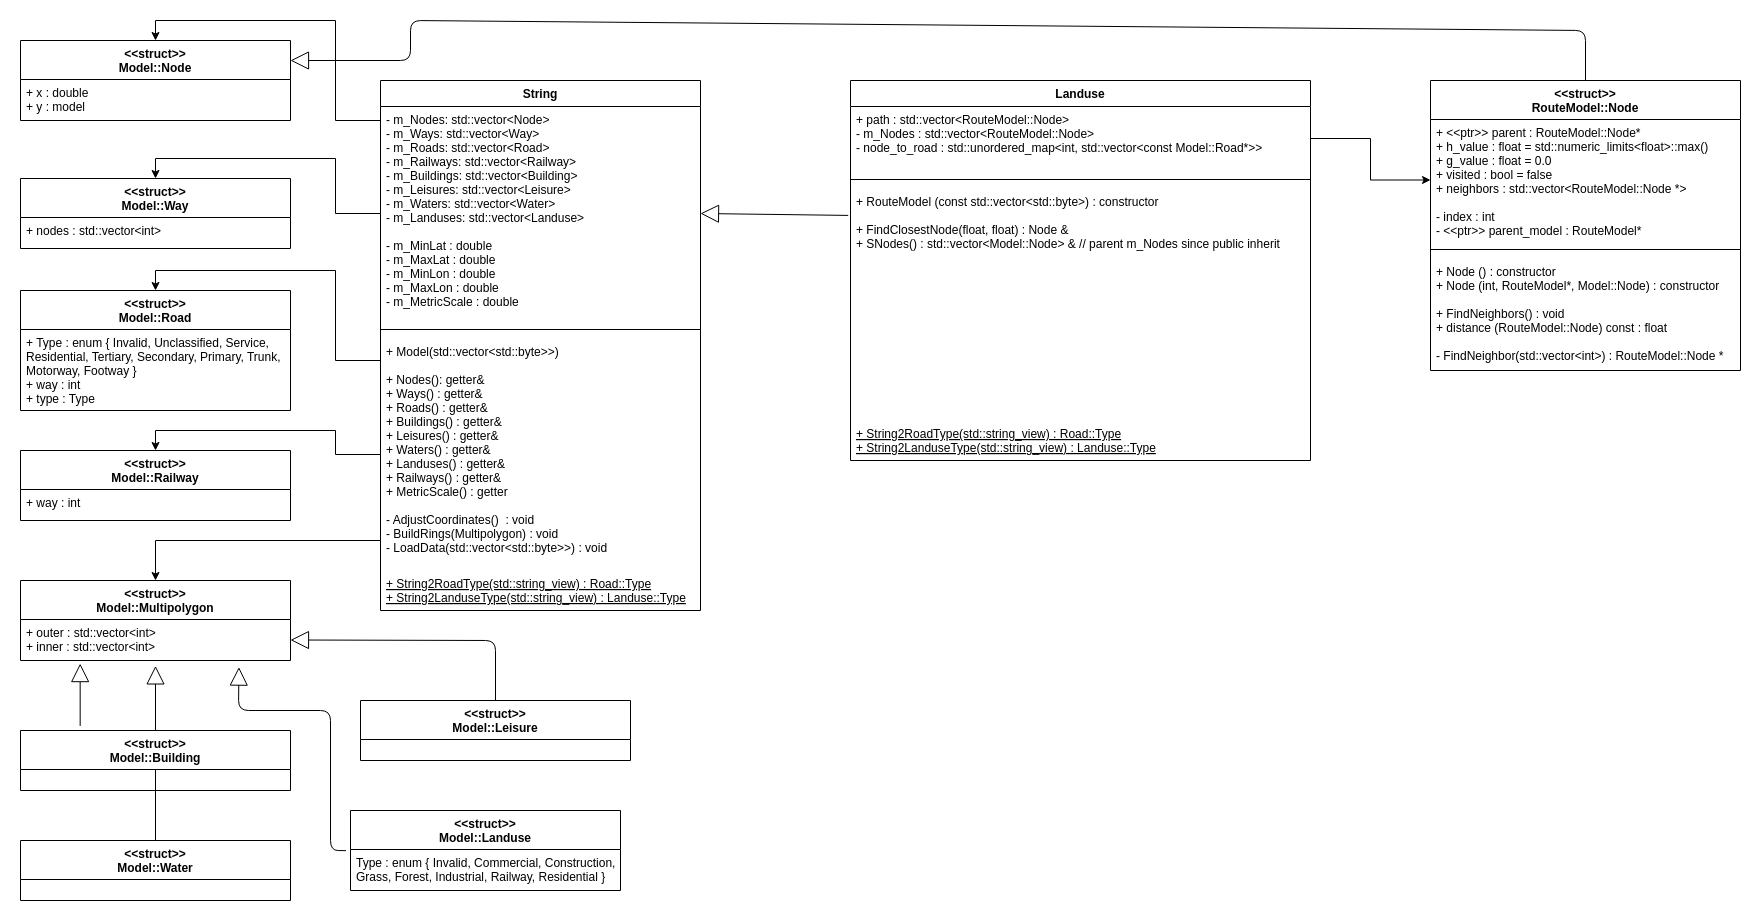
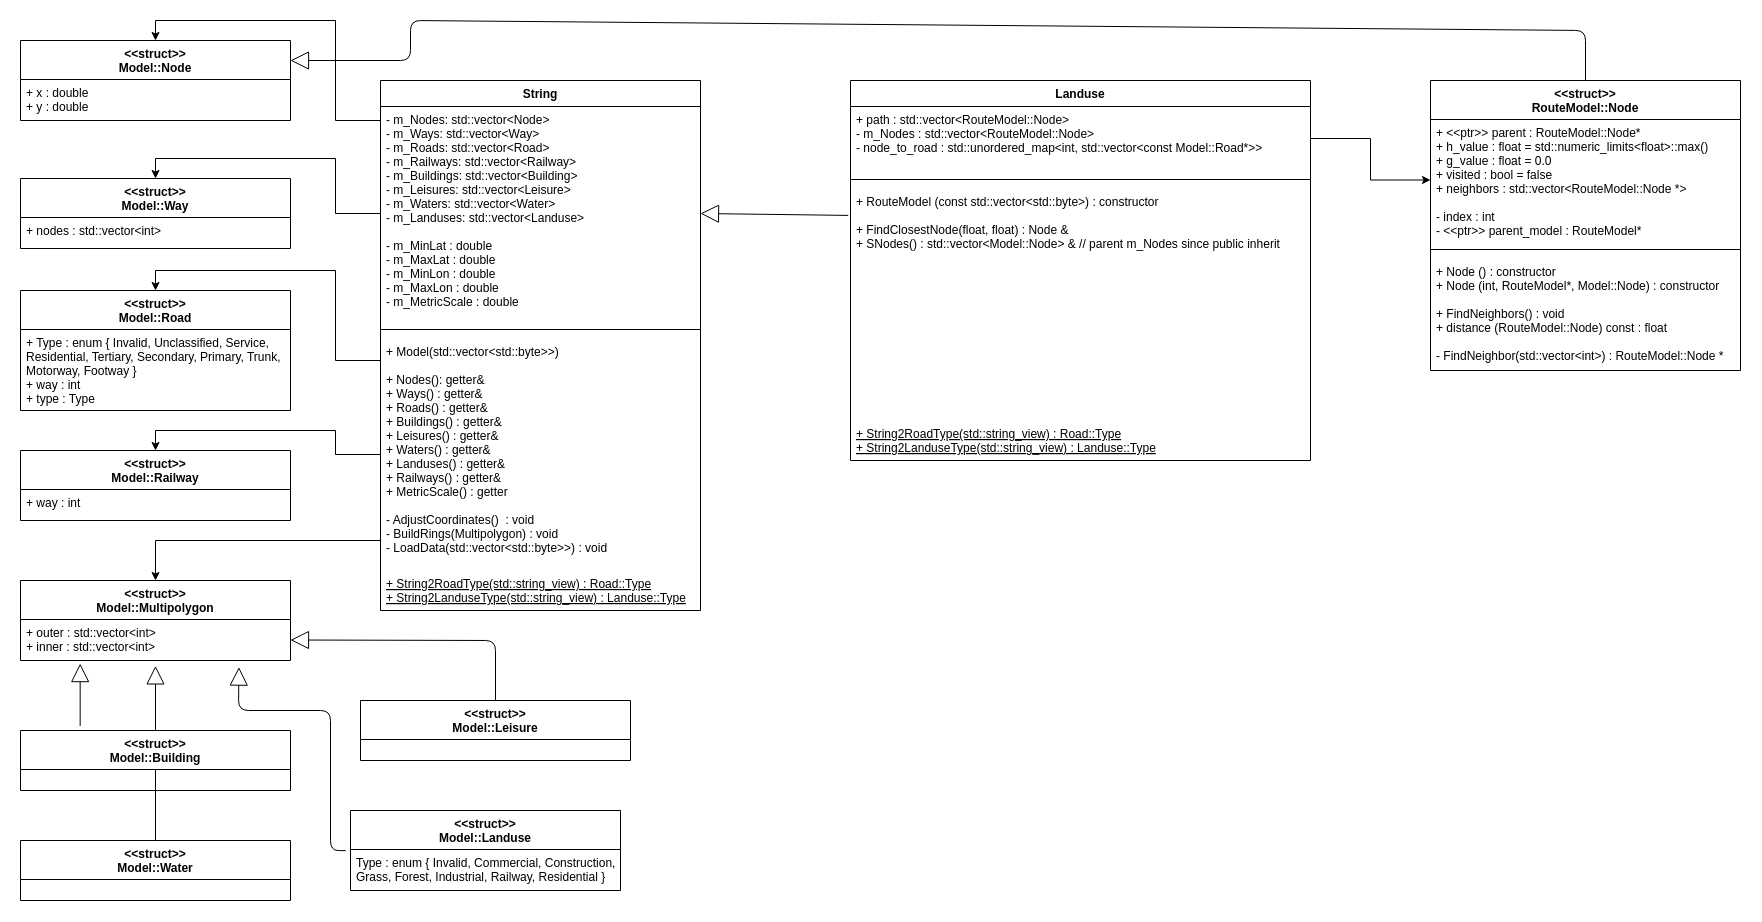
node "+ x : double + y : model": label "+ x : double + y : model" -> "+ x : double + y : double"
